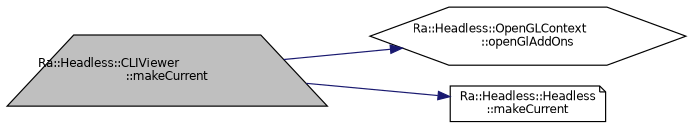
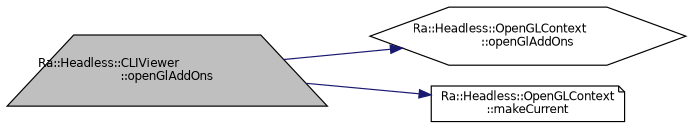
node "Ra::Headless::CLIViewer ::makeCurrent": label "Ra::Headless::CLIViewer ::makeCurrent" -> "Ra::Headless::CLIViewer ::openGlAddOns"
node "Ra::Headless::Headless ::makeCurrent": label "Ra::Headless::Headless ::makeCurrent" -> "Ra::Headless::OpenGLContext ::makeCurrent"
